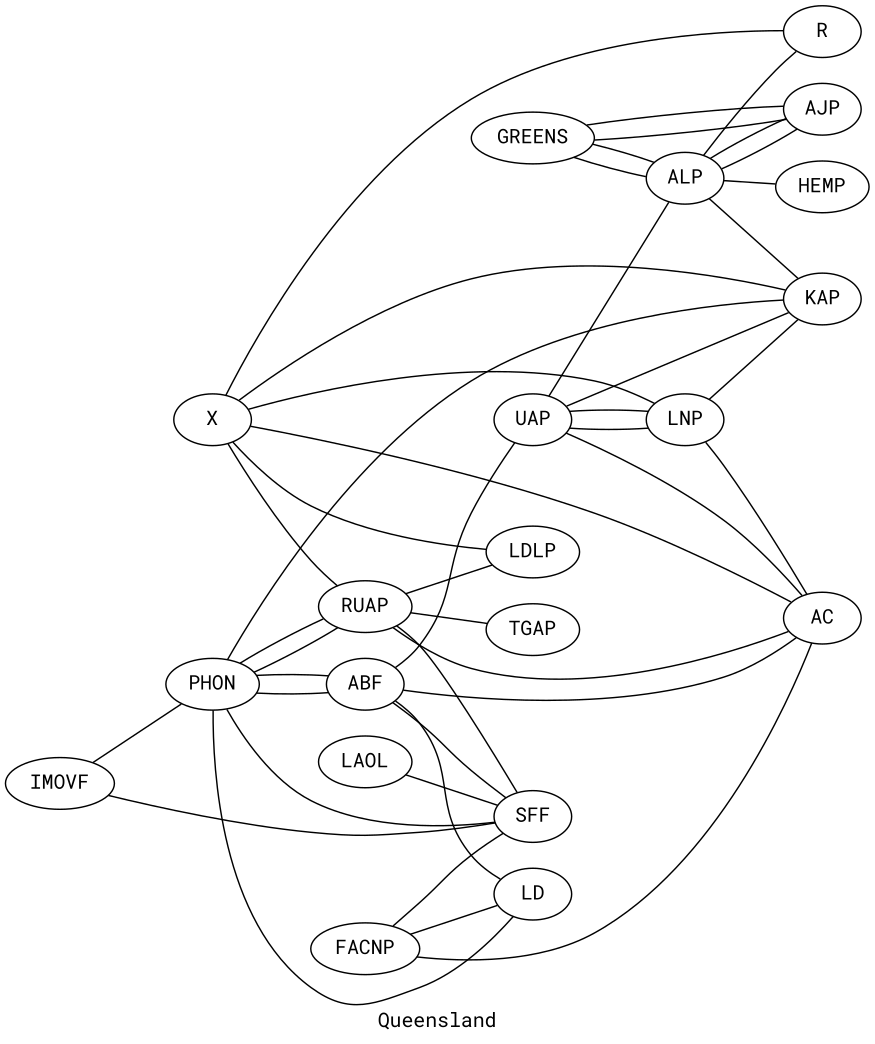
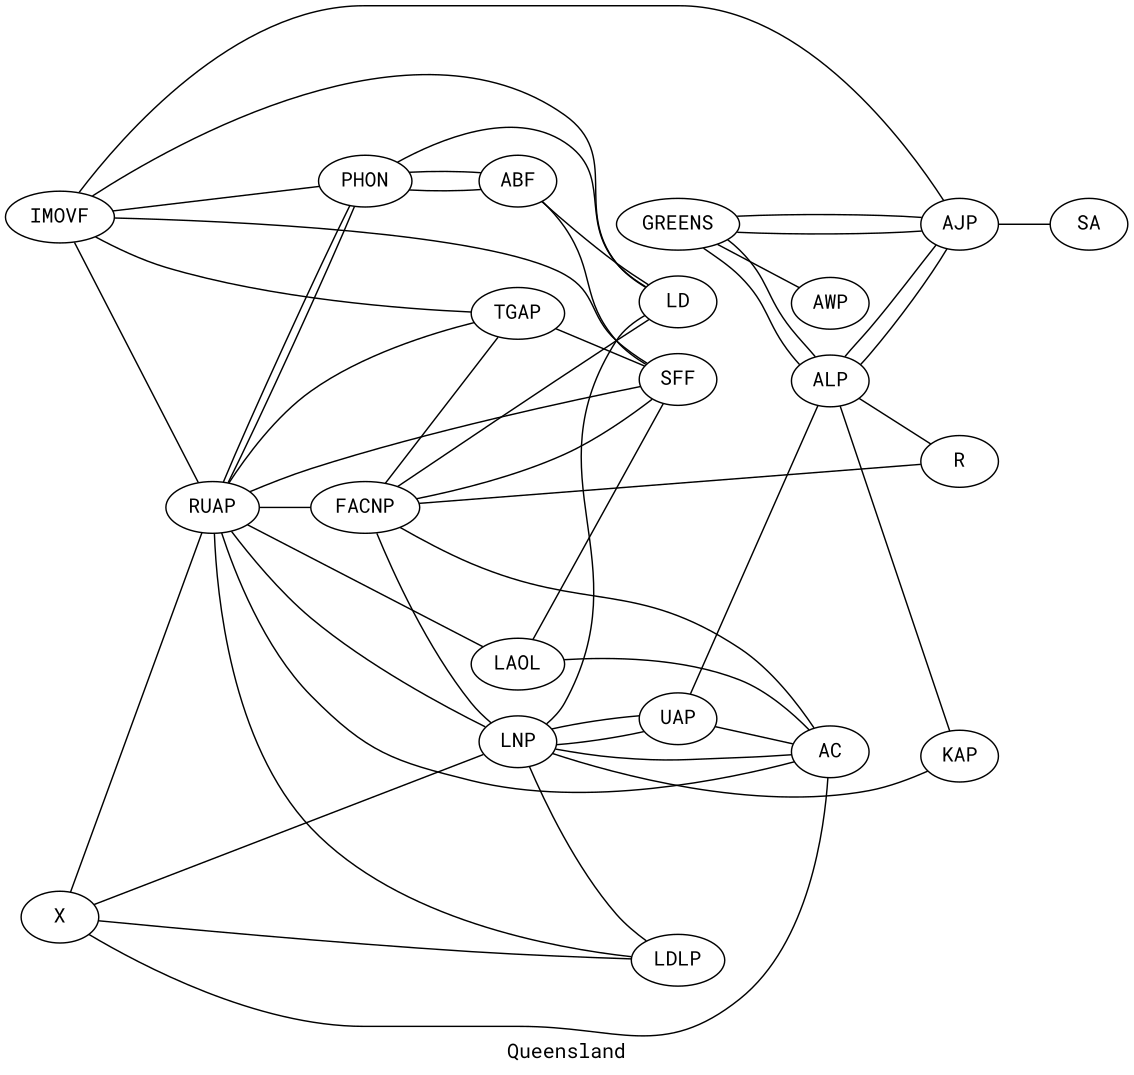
edge "IMOVF" -- "AJP": added
edge "IMOVF" -- "LD": added
edge "R" -- "X": now "R" -- "FACNP"
node "HEMP": removed
node "SA": added
edge "KAP" -- "X": removed
edge "IMOVF" -- "TGAP": added
node "AWP": added
edge "KAP" -- "UAP": removed
edge "IMOVF" -- "RUAP": added
edge "KAP" -- "PHON": removed
edge "TGAP" -- "FACNP": added
edge "RUAP" -- "FACNP": added
edge "LD" -- "LNP": added
edge "UAP" -- "ABF": removed
edge "RUAP" -- "LAOL": added
edge "FACNP" -- "LNP": added
edge "RUAP" -- "LNP": added
edge "AC" -- "ABF": now "AC" -- "LAOL"
edge "PHON" -- "SFF": now "TGAP" -- "SFF"
edge "LNP" -- "LDLP": added
